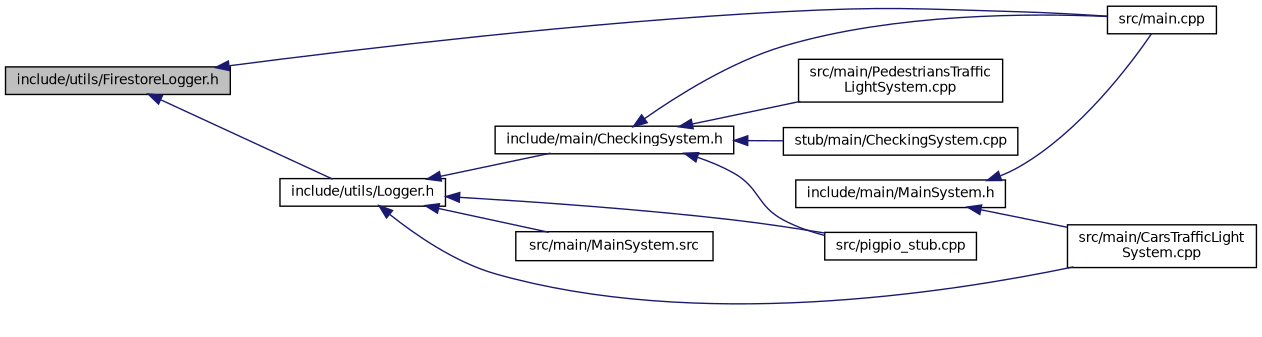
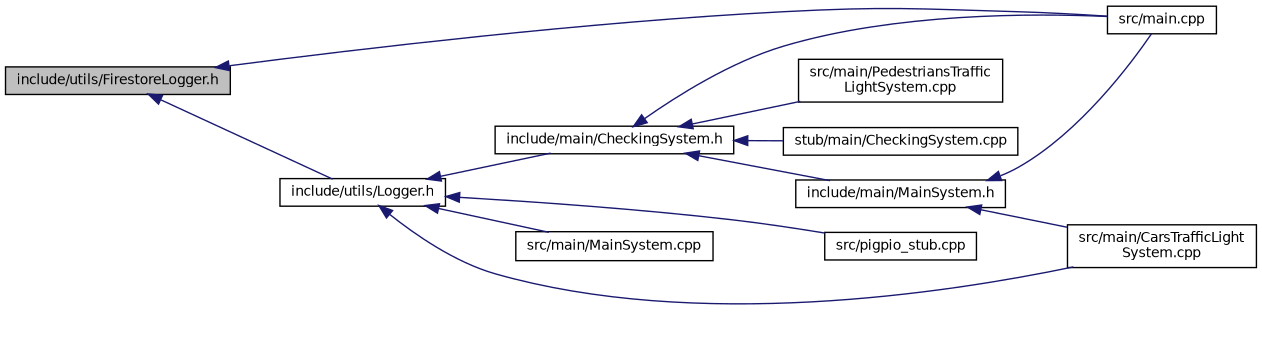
edge "src/pigpio_stub.cpp" -> "include/main/CheckingSystem.h": now "include/main/MainSystem.h" -> "include/main/CheckingSystem.h"
node "src/main/MainSystem.src": label "src/main/MainSystem.src" -> "src/main/MainSystem.cpp"
